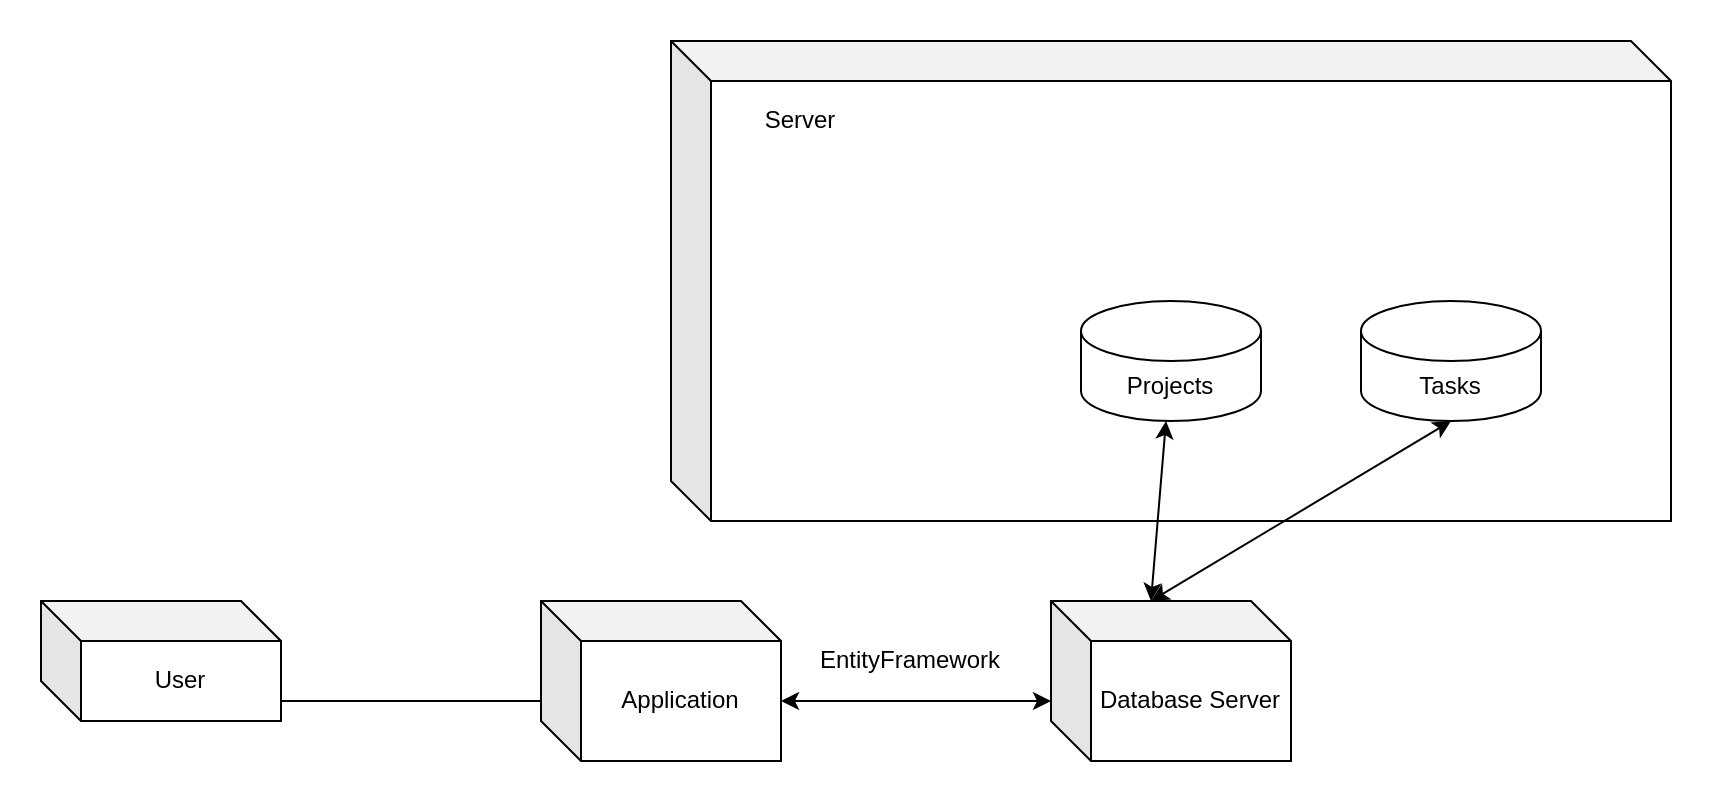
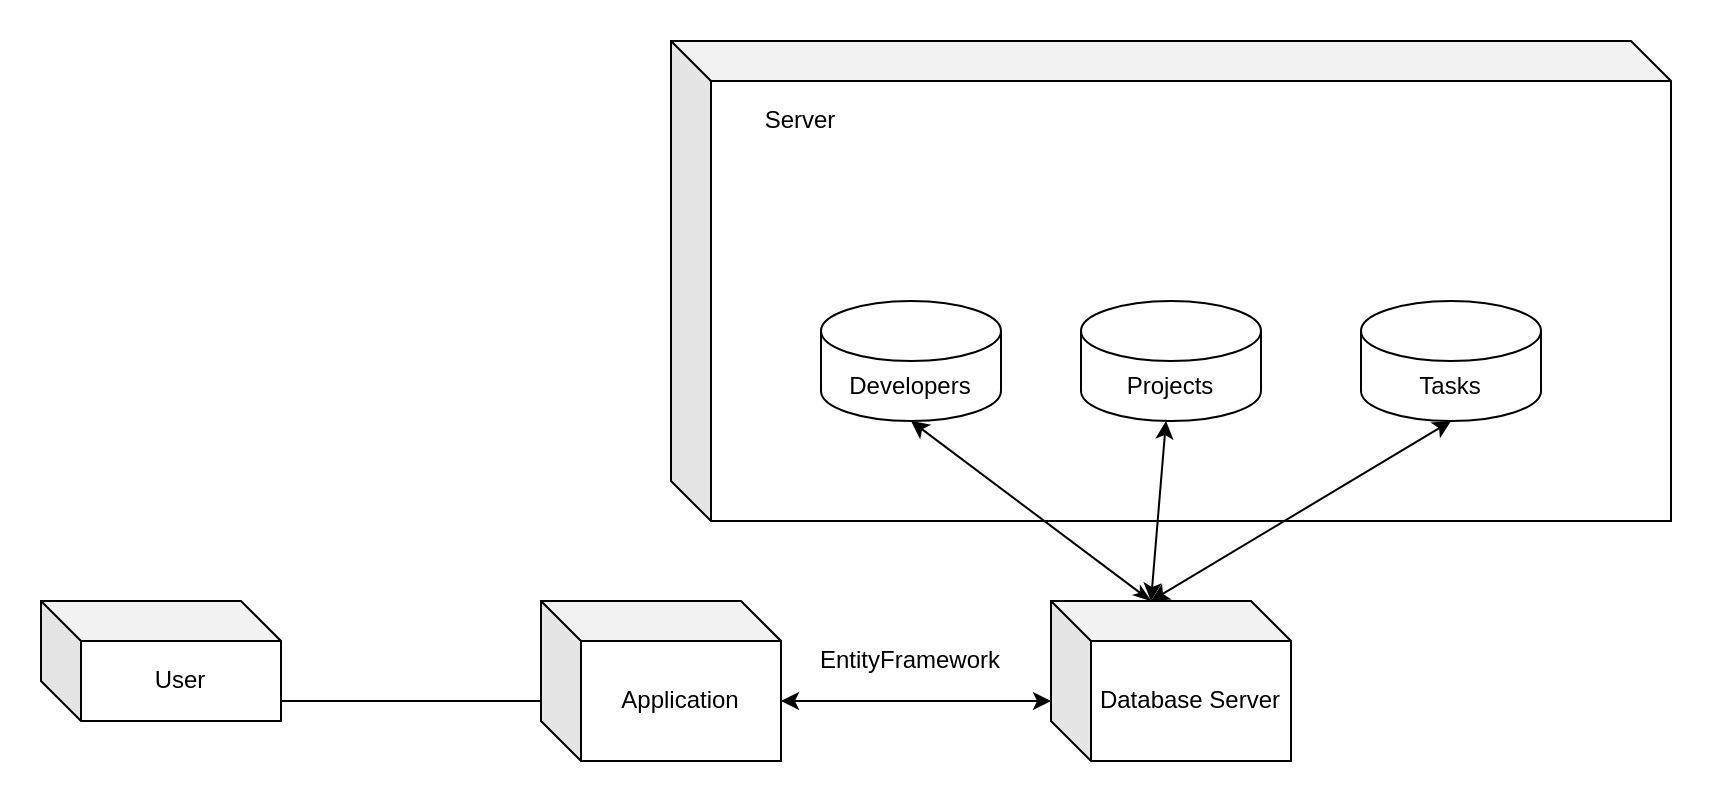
node "Developers": added
edge "Developers" -- "Database Server": added
